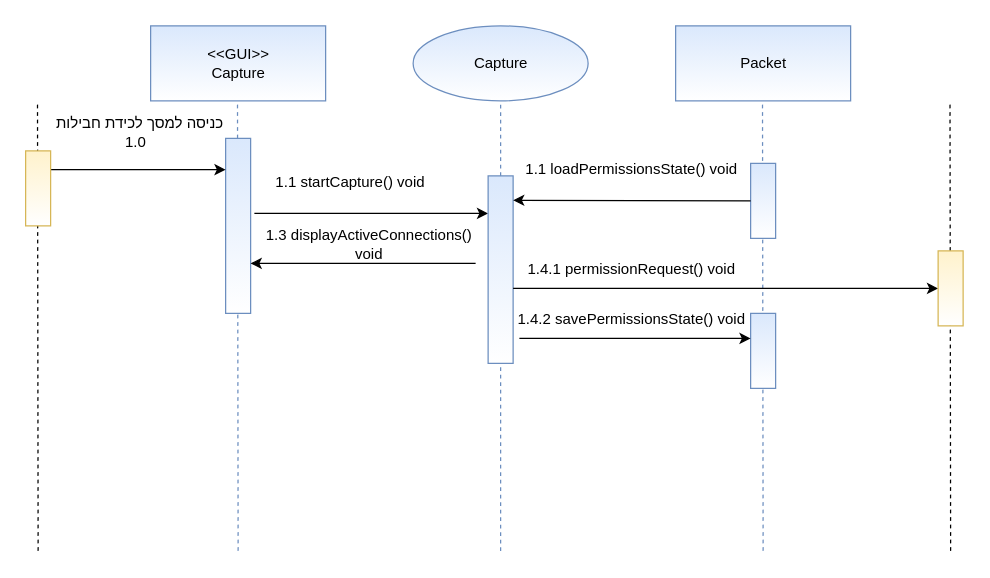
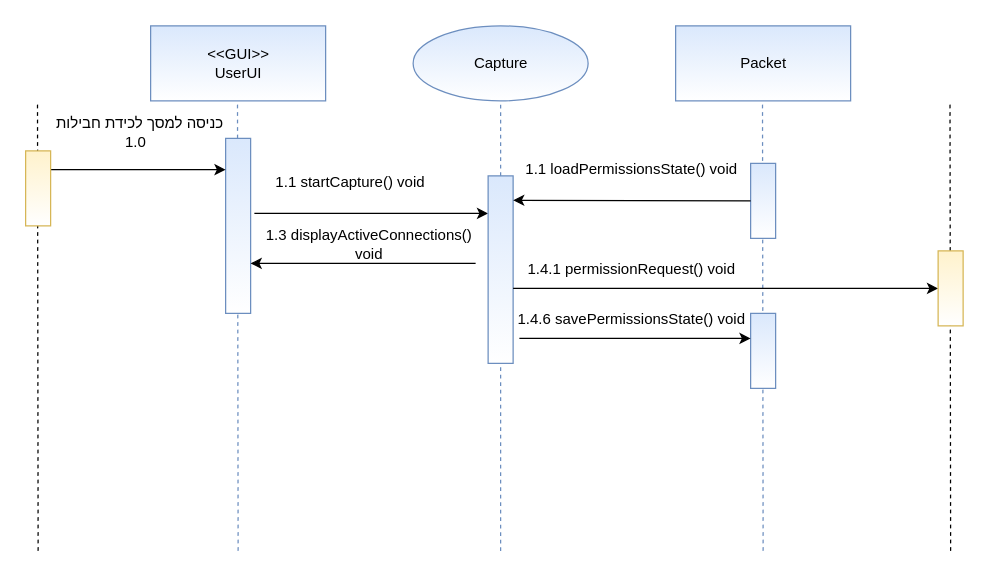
node "<<GUI>> Capture": label "<<GUI>> Capture" -> "<<GUI>> UserUI"
node "1.4.2 savePermissionsState() void": label "1.4.2 savePermissionsState() void" -> "1.4.6 savePermissionsState() void"
